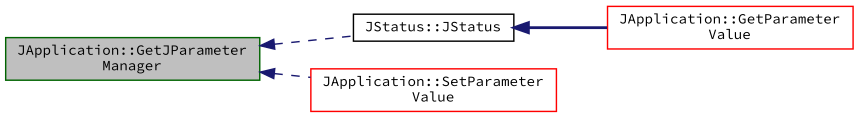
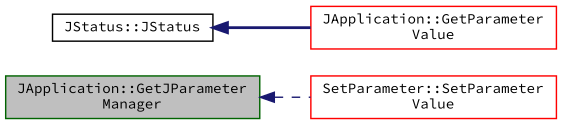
edge "JStatus::JStatus" -> "JApplication::GetJParameter Manager": removed
node "JApplication::SetParameter Value": label "JApplication::SetParameter Value" -> "SetParameter::SetParameter Value"
